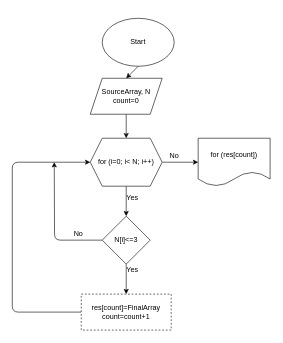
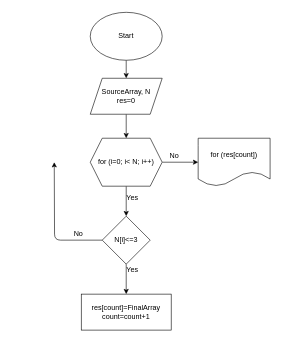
node "Start": moved (138, 42) -> (126, 36)
node "SourceArray, N count=0": label "SourceArray, N count=0" -> "SourceArray, N res=0"
edge "res[count]=FinalArray count=count+1" -> "for (i=0; i< N; i++)": removed
node "res[count]=FinalArray count=count+1": style dashed -> solid
